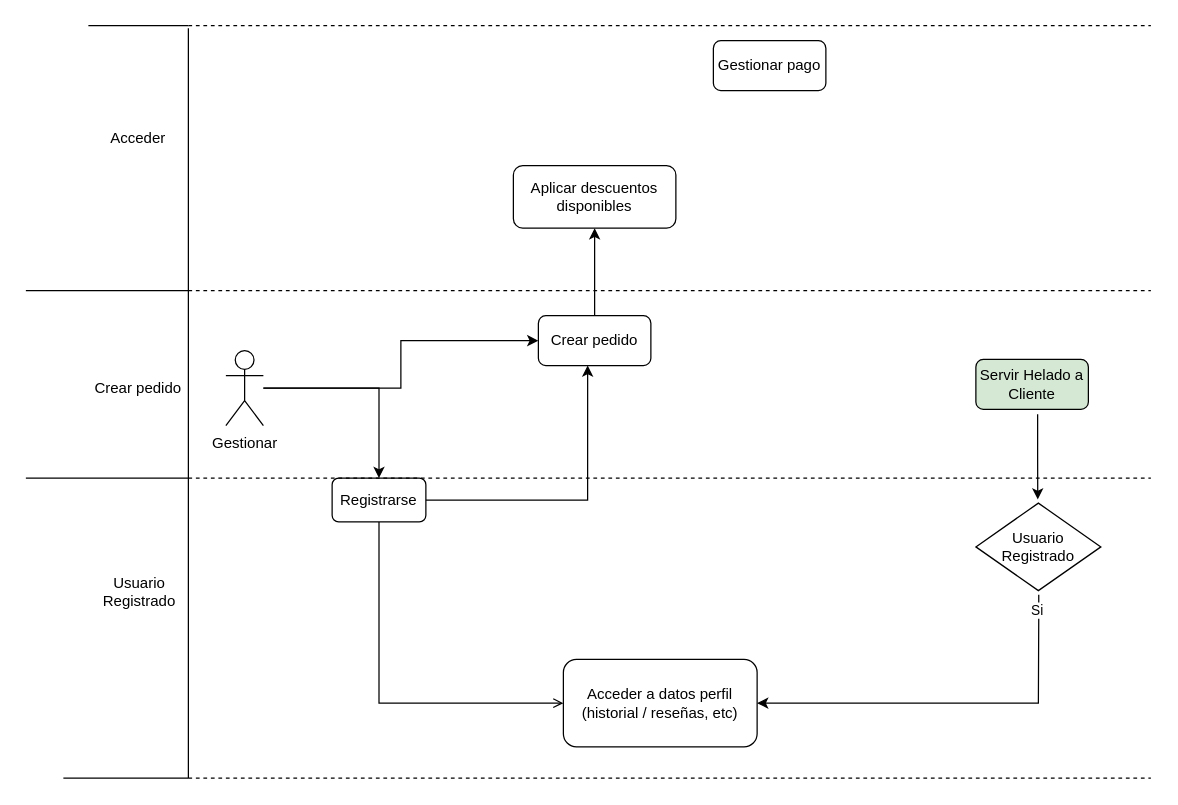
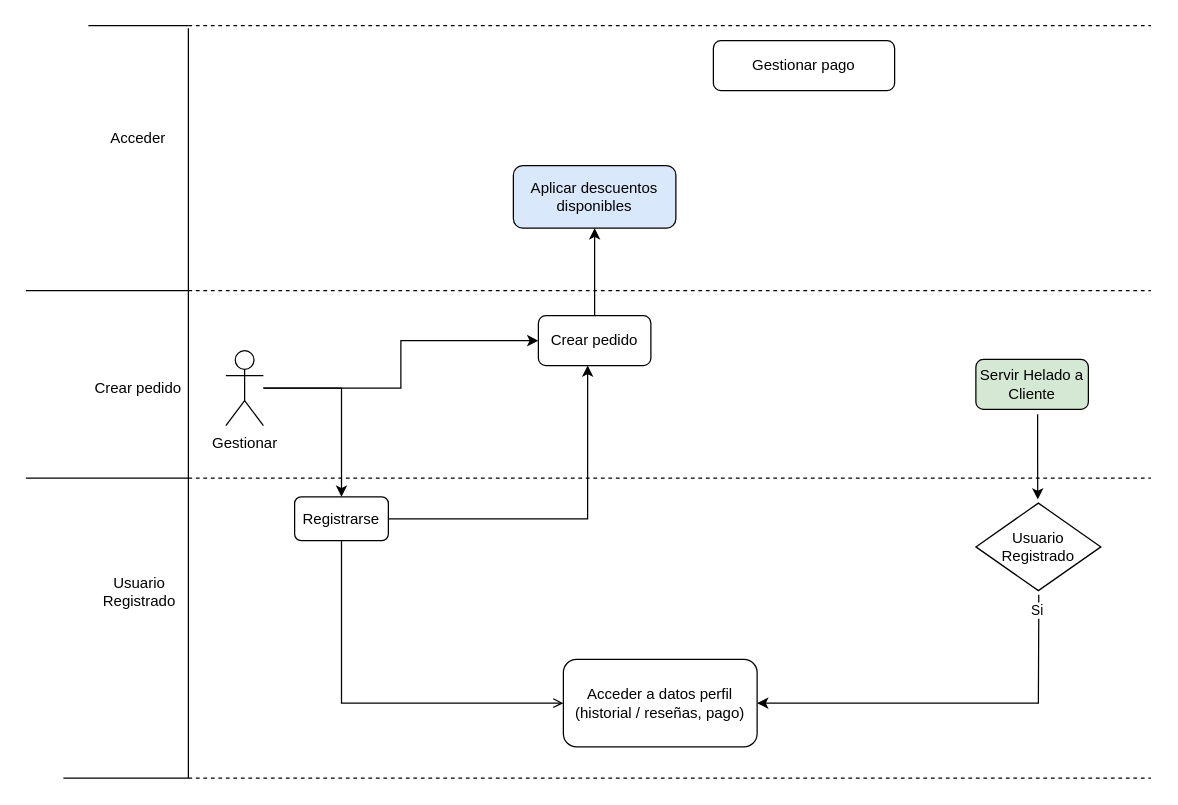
node "Gestionar pago": size 113x50 -> 181x50
node "Aplicar descuentos disponibles": fillcolor #ffffff -> #dae8fc
node "Registrarse": moved (379, 500) -> (341, 519)
node "Acceder a datos perfil (historial / reseñas, etc)": label "Acceder a datos perfil (historial / reseñas, etc)" -> "Acceder a datos perfil (historial / reseñas, pago)"
